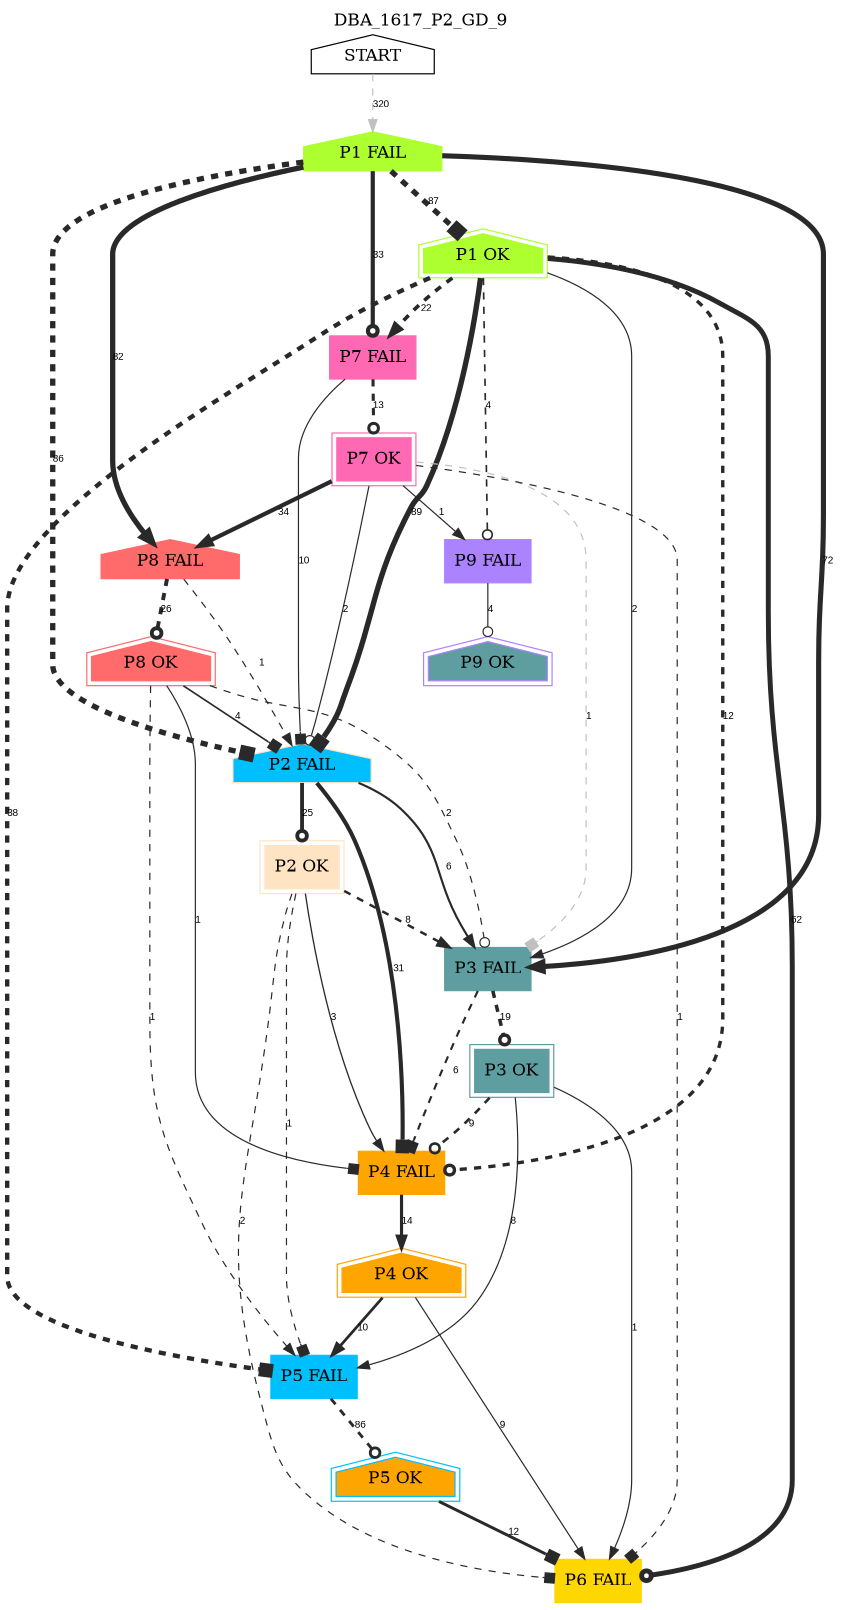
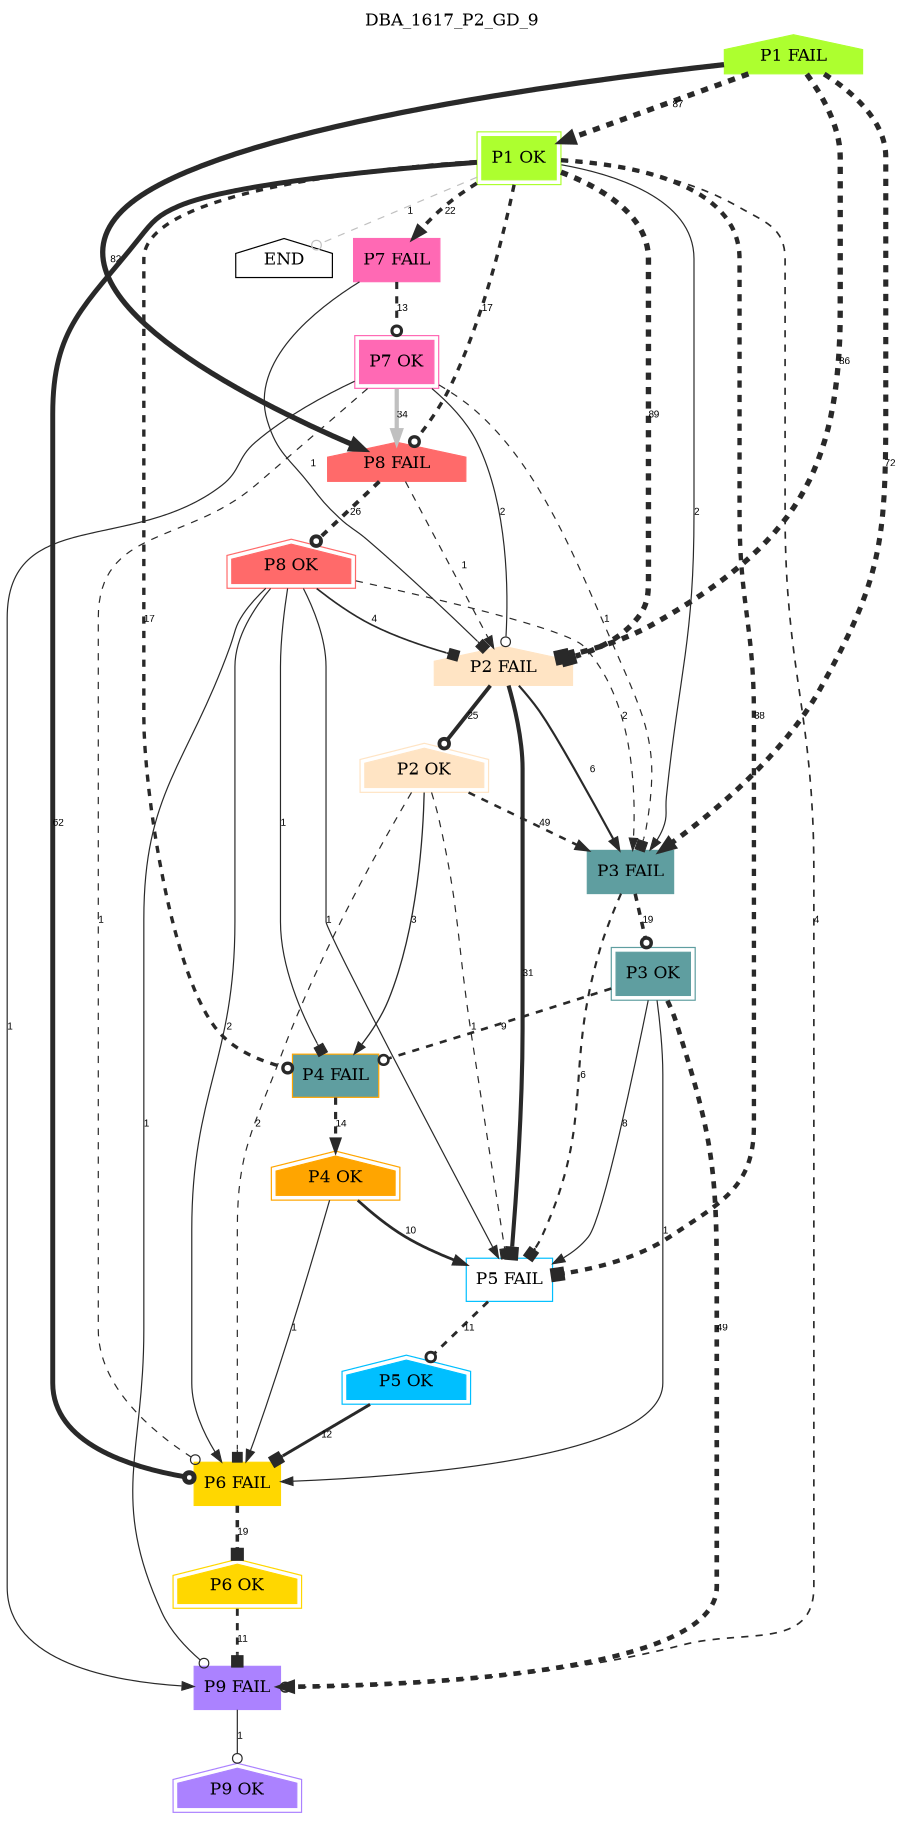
node "START": removed
edge "P1 FAIL" -> "P1 OK": arrowhead box -> normal
edge "P1 FAIL" -> "P7 FAIL": removed, label "33"
node "P1 OK": shape house -> box
node "END": added
edge "P1 OK" -> "P8 FAIL": added, label "17"
edge "P1 FAIL" -> "P3 FAIL": style bold -> dashed
edge "P1 OK" -> "P2 FAIL": style bold -> dashed
edge "P7 OK" -> "P8 FAIL": color grey16 -> grey
edge "P7 FAIL" -> "P2 FAIL": label "10" -> "1"
edge "P9 FAIL" -> "P9 OK": label "4" -> "1"
edge "P7 OK" -> "P3 FAIL": color grey -> grey16
node "P9 OK": fillcolor cadetblue -> mediumpurple1
edge "P1 OK" -> "P4 FAIL": label "12" -> "17"
edge "P8 OK" -> "P3 FAIL": arrowhead odot -> normal
node "P2 FAIL": fillcolor deepskyblue -> bisque
node "P2 OK": shape box -> house
edge "P7 OK" -> "P6 FAIL": arrowhead box -> odot
edge "P2 OK" -> "P3 FAIL": label "8" -> "49"
edge "P2 FAIL" -> "P4 FAIL": now "P2 FAIL" -> "P5 FAIL"
edge "P8 OK" -> "P6 FAIL": added, label "2"
edge "P8 OK" -> "P5 FAIL": style dashed -> bold
edge "P3 FAIL" -> "P4 FAIL": now "P3 FAIL" -> "P5 FAIL"
edge "P8 OK" -> "P9 FAIL": added, label "1"
node "P4 FAIL": fillcolor orange -> cadetblue
edge "P4 FAIL" -> "P4 OK": style bold -> dashed
node "P5 FAIL": fillcolor deepskyblue -> white
edge "P5 FAIL" -> "P5 OK": label "86" -> "11"
edge "P4 OK" -> "P6 FAIL": label "9" -> "1"
node "P5 OK": fillcolor orange -> deepskyblue
edge "P3 OK" -> "P9 FAIL": added, label "49"
node "P6 OK": added
